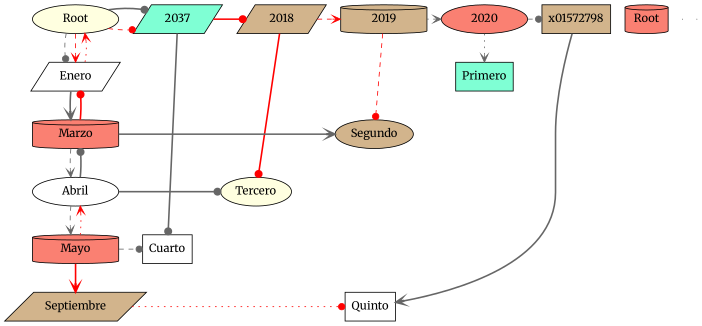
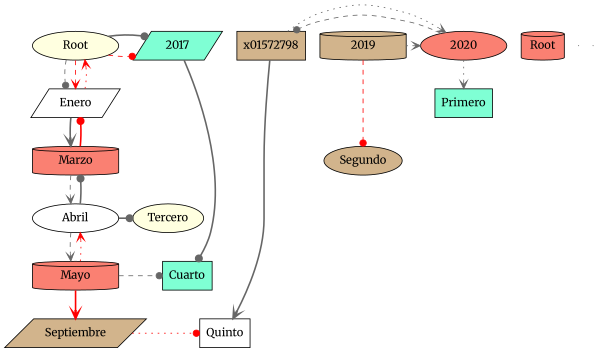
edge "x01572798" -> "2020": added
node "2037": label "2037" -> "2017"
node "2018": removed
edge "Marzo" -> "Segundo": removed
node "Cuarto": fillcolor white -> aquamarine
